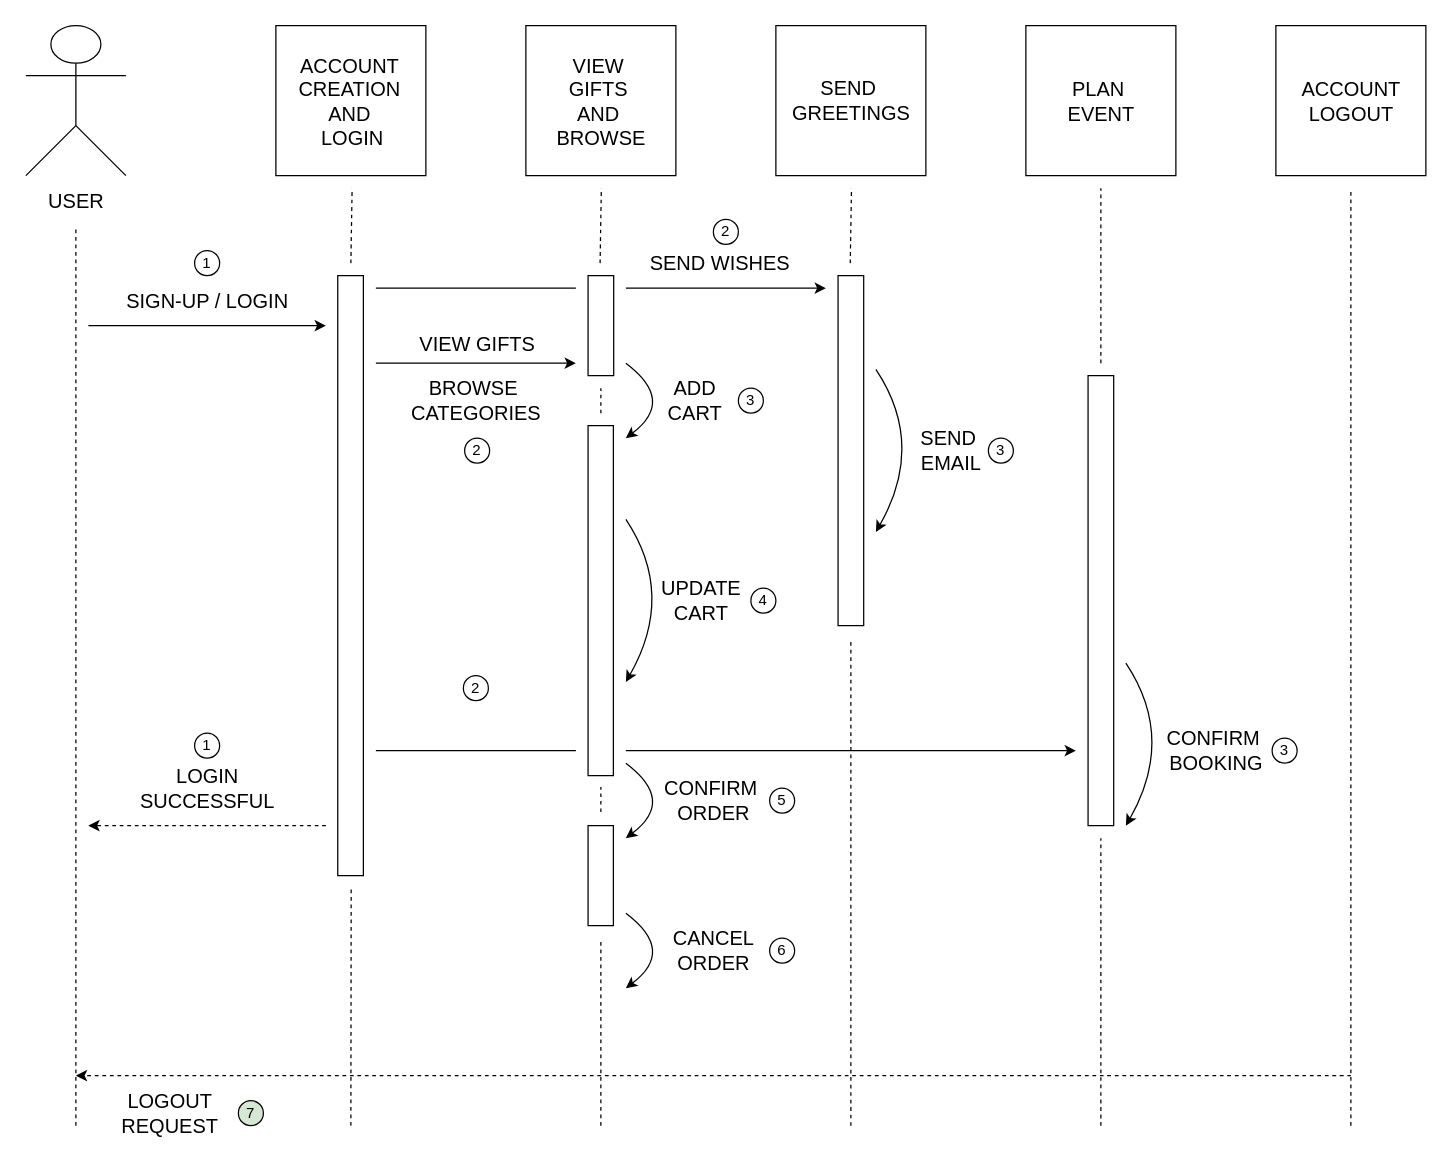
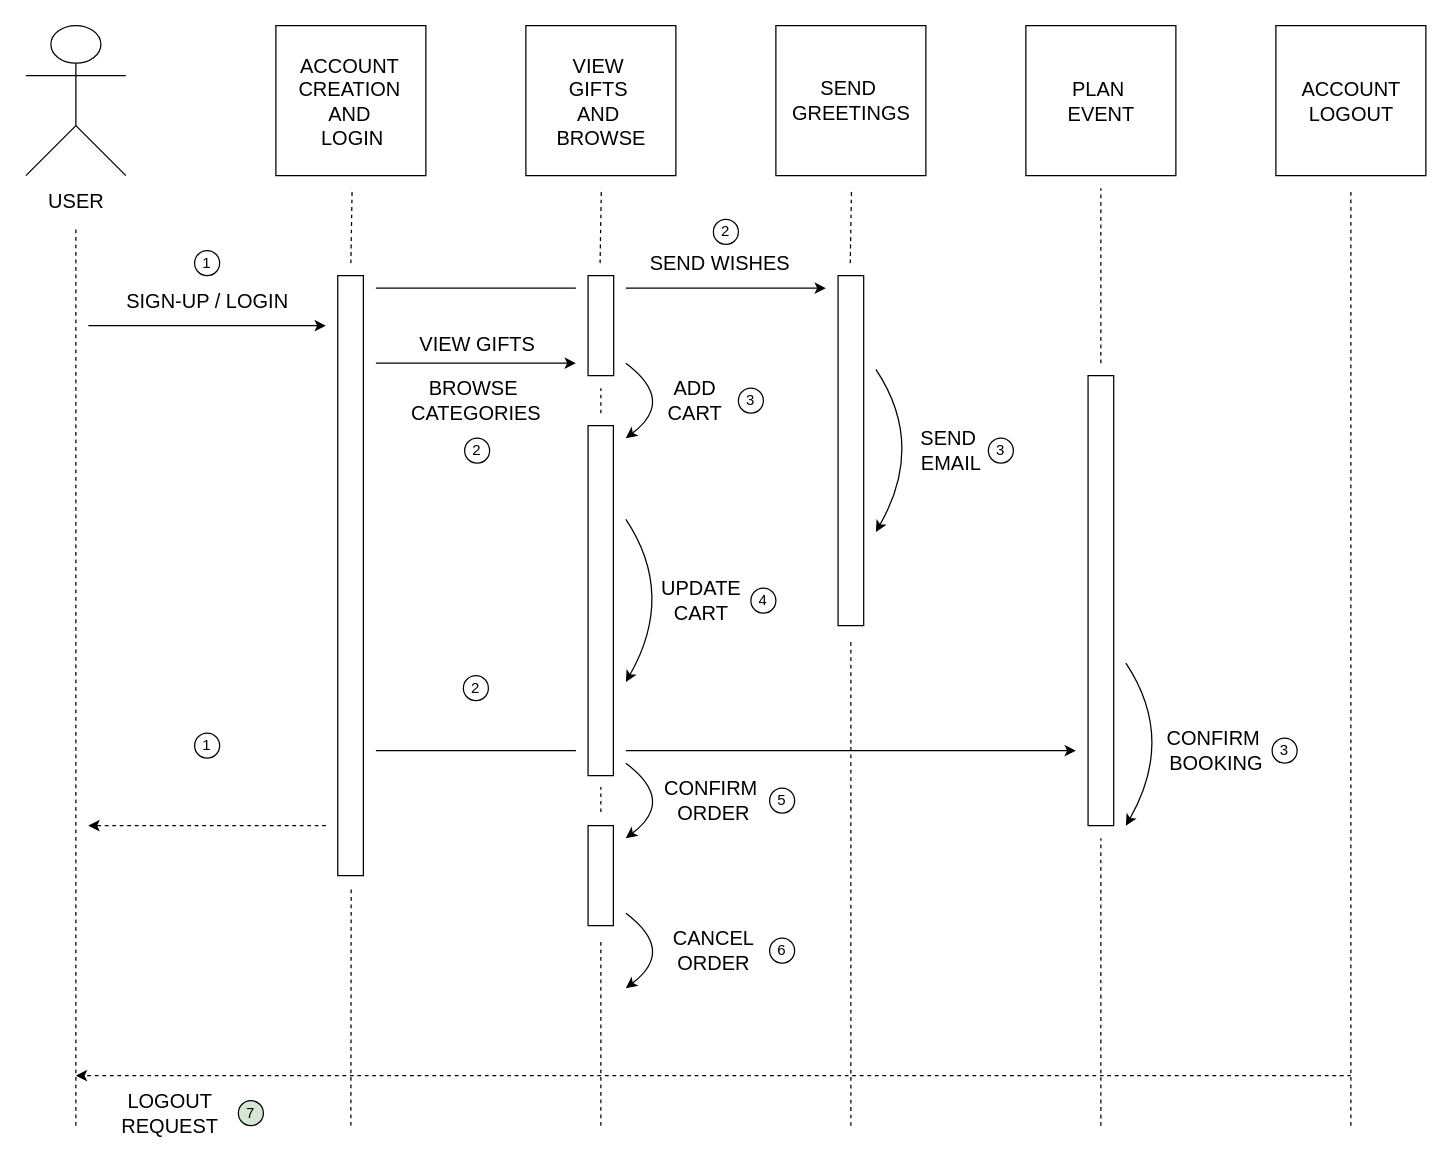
node "LOGIN SUCCESSFUL": removed
